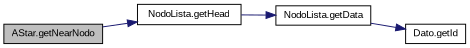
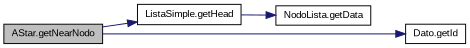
node "NodoLista.getHead": label "NodoLista.getHead" -> "ListaSimple.getHead"
edge "NodoLista.getData" -> "Dato.getId": now "AStar.getNearNodo" -> "Dato.getId"
